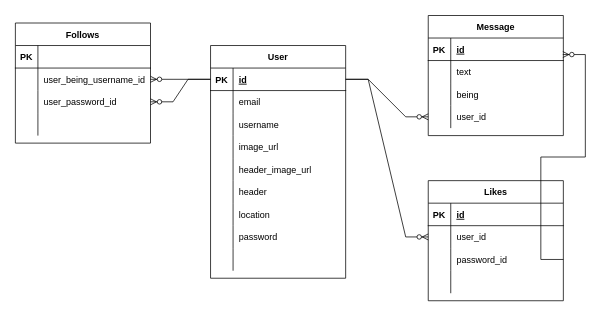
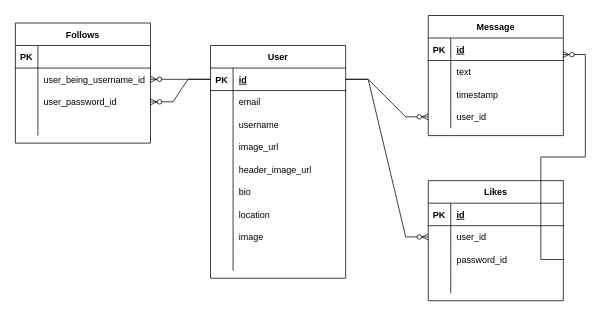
node "being": label "being" -> "timestamp"
node "header": label "header" -> "bio"
node "password": label "password" -> "image"
